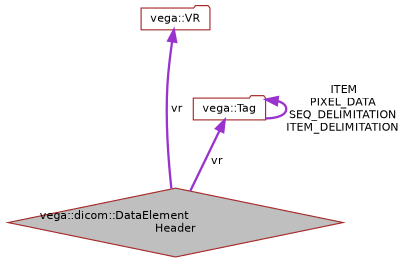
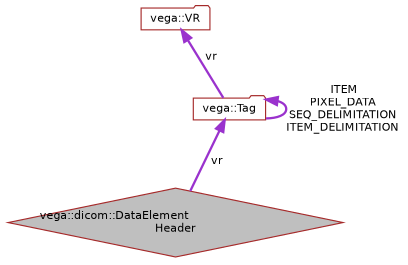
edge "vega::dicom::DataElement Header" -> "vega::VR": now "vega::Tag" -> "vega::VR"
